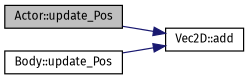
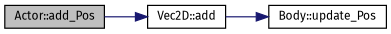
node "Actor::update_Pos": label "Actor::update_Pos" -> "Actor::add_Pos"
edge "Body::update_Pos" -> "Vec2D::add": reversed
